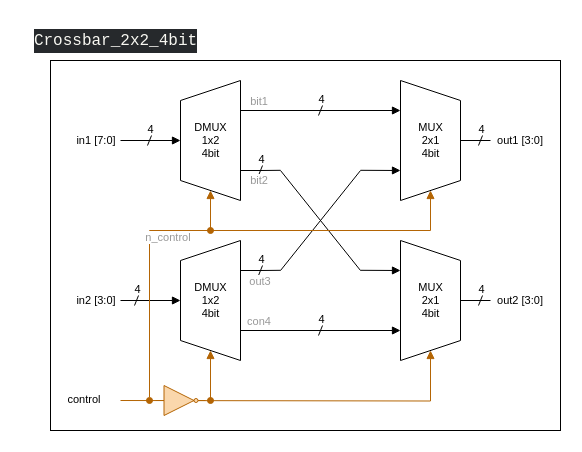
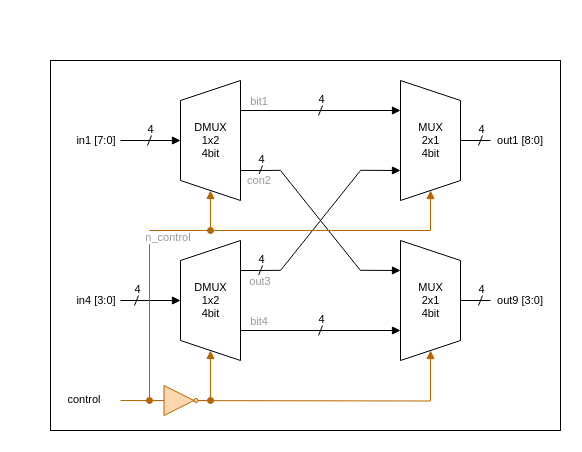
node "Crossbar_2x2_4bit": removed
node "out1 [3:0]": label "out1 [3:0]" -> "out1 [8:0]"
node "bit2": label "bit2" -> "con2"
node "in2 [3:0]": label "in2 [3:0]" -> "in4 [3:0]"
node "out2 [3:0]": label "out2 [3:0]" -> "out9 [3:0]"
node "con4": label "con4" -> "bit4"
